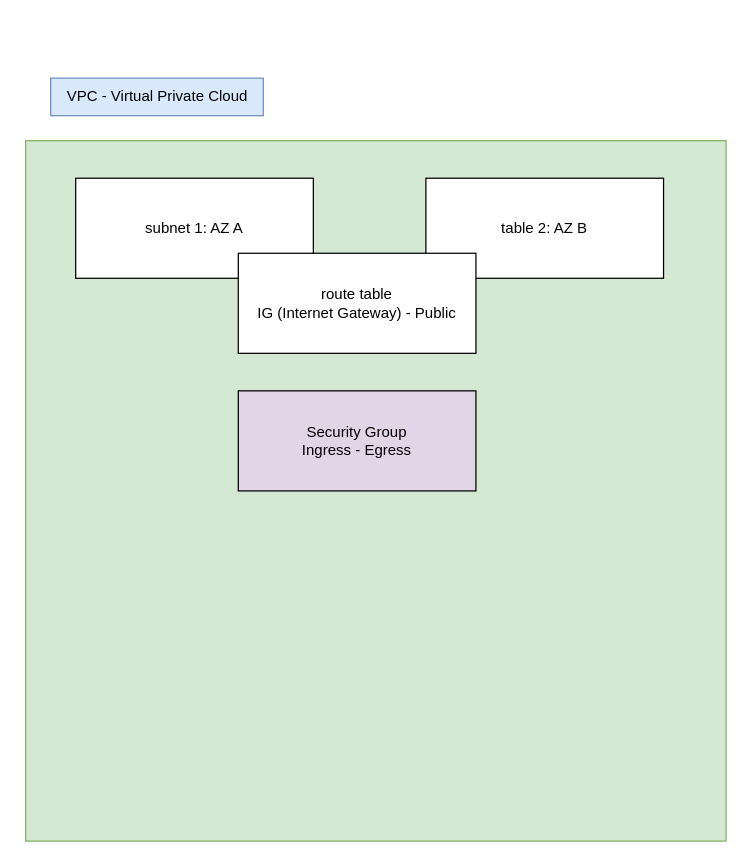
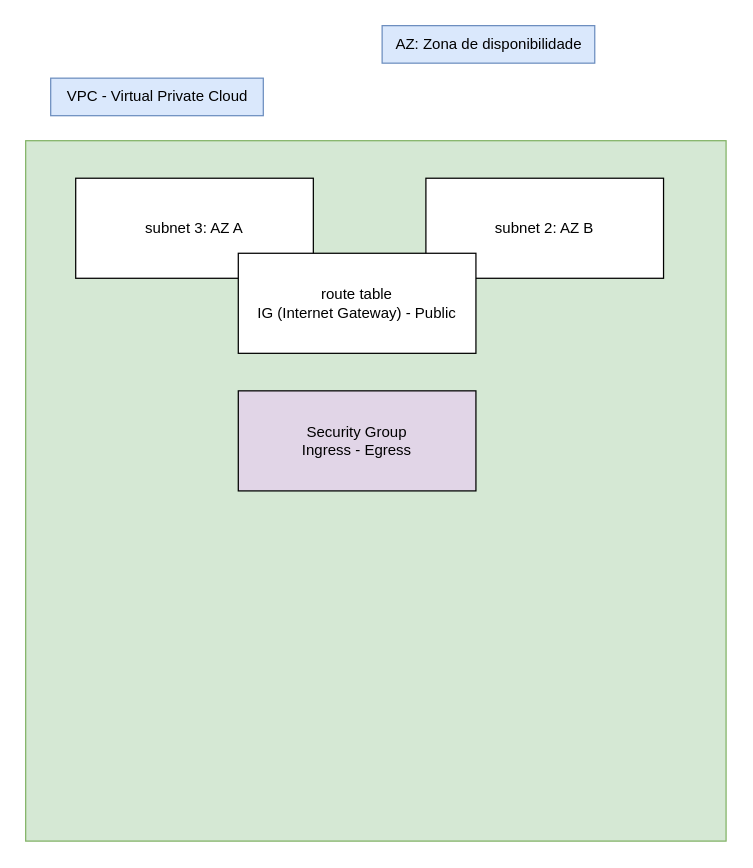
node "AZ: Zona de disponibilidade": added
node "subnet 1: AZ A": label "subnet 1: AZ A" -> "subnet 3: AZ A"
node "table 2: AZ B": label "table 2: AZ B" -> "subnet 2: AZ B"
